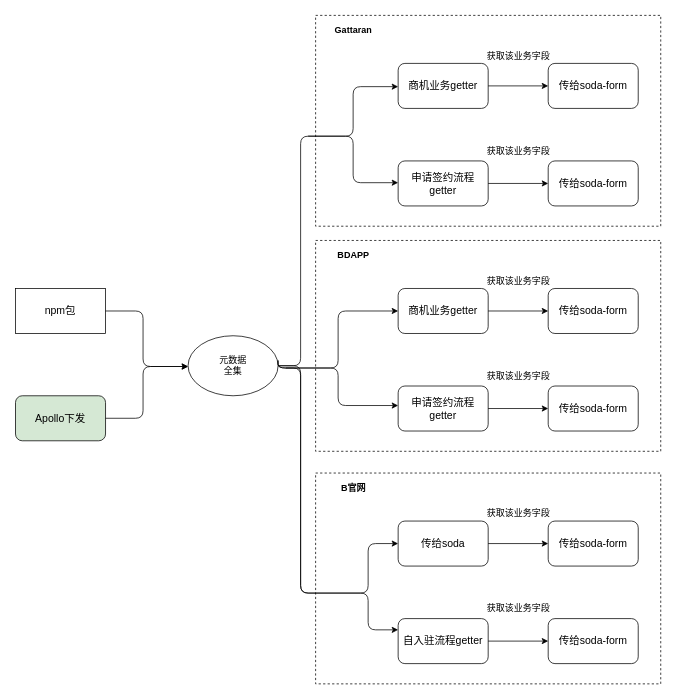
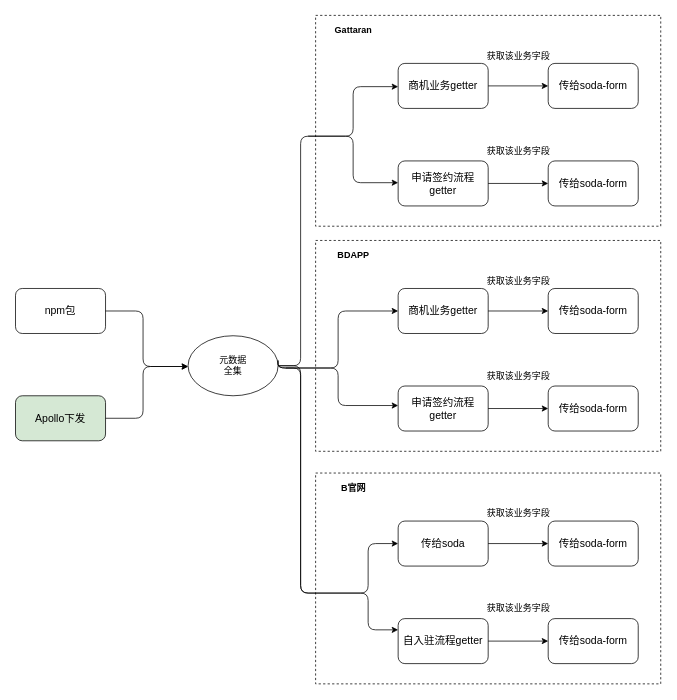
node "npm包": shape rectangle -> rounded rectangle
